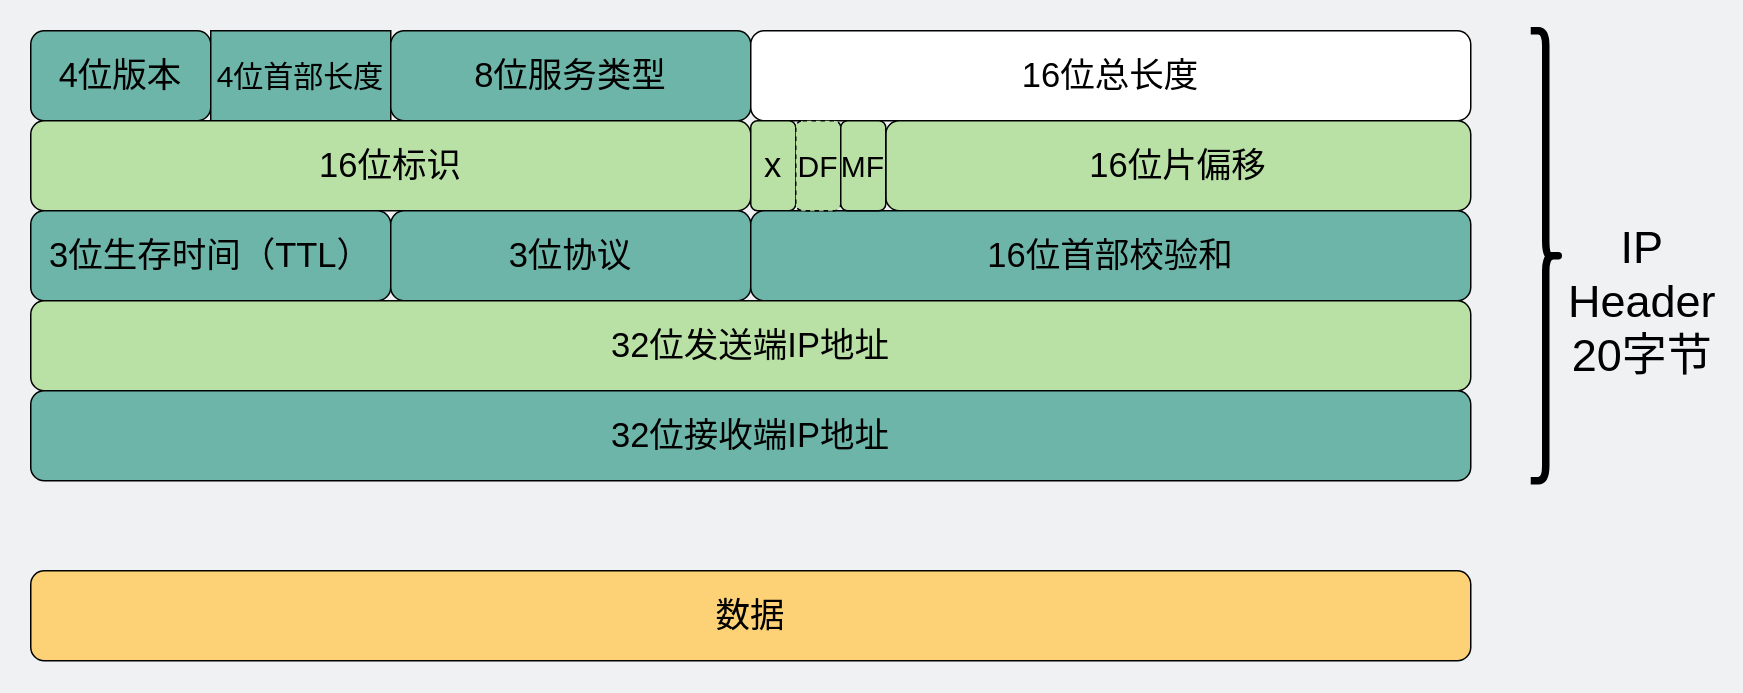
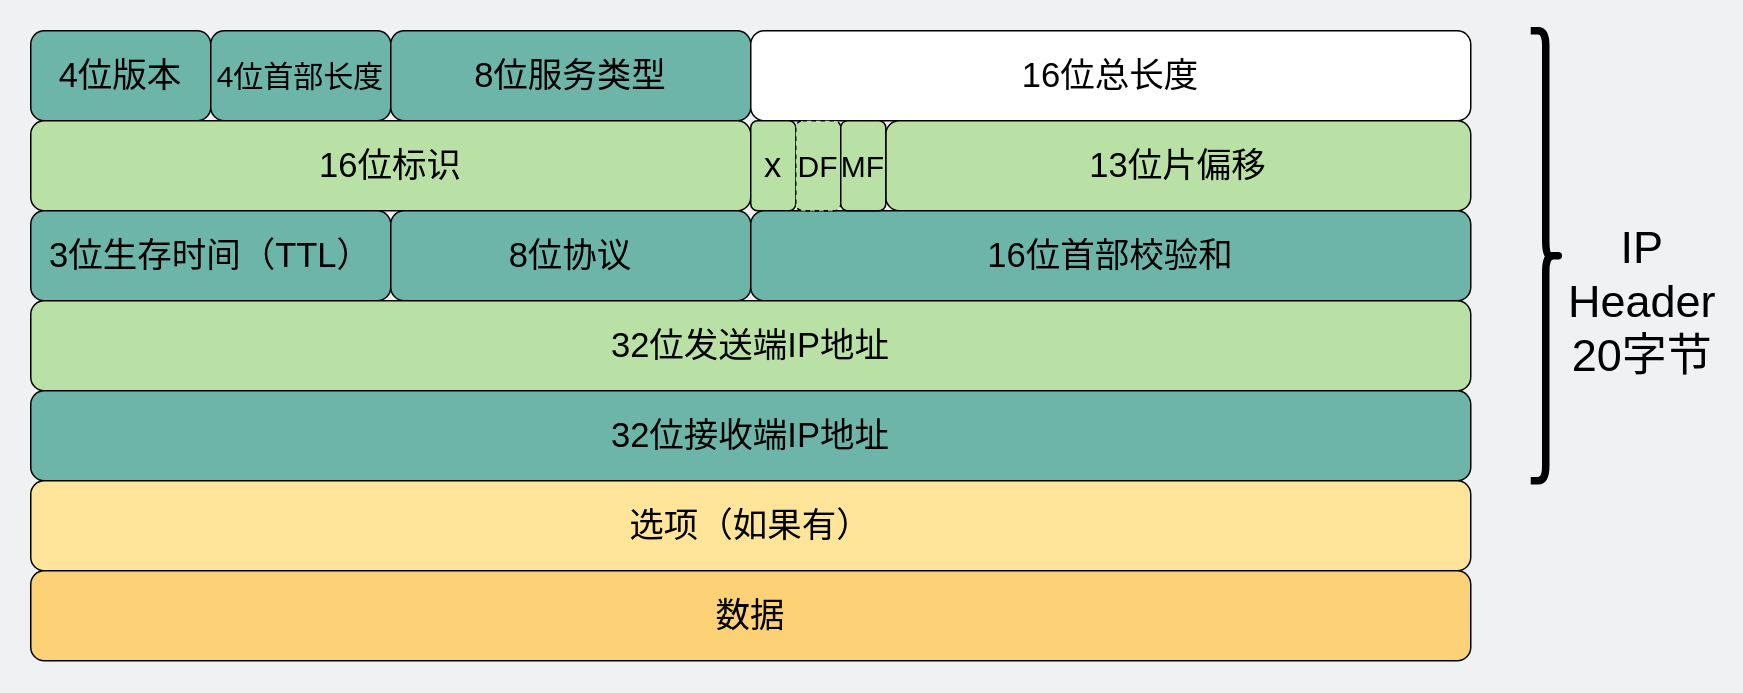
node "4位首部长度": shape rectangle -> rounded rectangle
node "16位片偏移": label "16位片偏移" -> "13位片偏移"
node "3位协议": label "3位协议" -> "8位协议"
node "选项（如果有）": added
